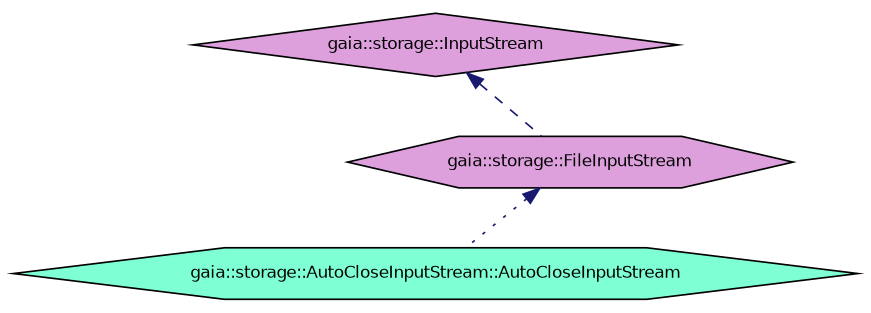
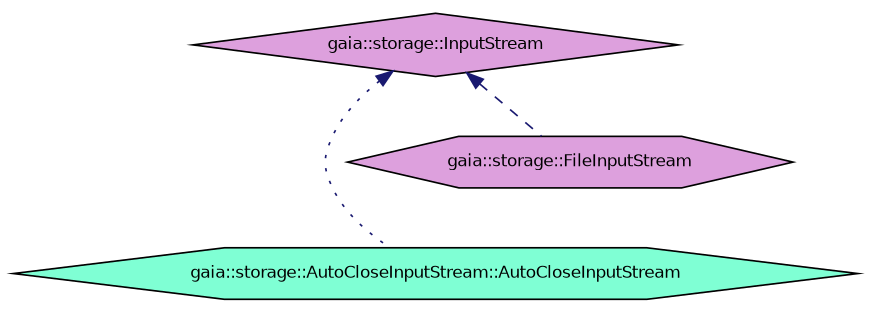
edge "gaia::storage::AutoCloseInputStream::AutoCloseInputStream" -> "gaia::storage::FileInputStream": now "gaia::storage::AutoCloseInputStream::AutoCloseInputStream" -> "gaia::storage::InputStream"
